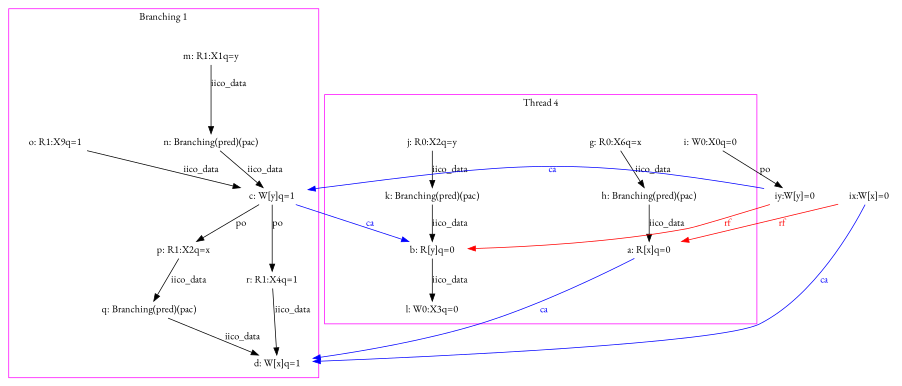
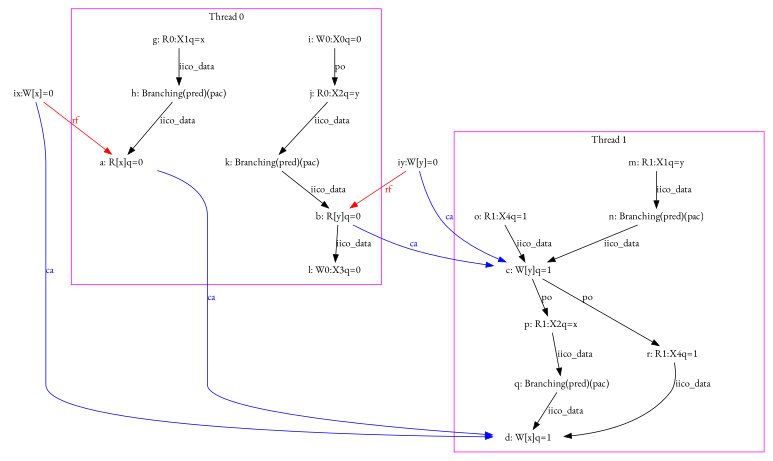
cluster "Branching 1": label "Branching 1" -> "Thread 1"
cluster "Thread 4": label "Thread 4" -> "Thread 0"
node "o: R1:X9q=1": label "o: R1:X9q=1" -> "o: R1:X4q=1"
node "g: R0:X6q=x": label "g: R0:X6q=x" -> "g: R0:X1q=x"
edge "i: W0:X0q=0" -> "iy:W[y]=0": now "i: W0:X0q=0" -> "j: R0:X2q=y"
edge "c: W[y]q=1" -> "b: R[y]q=0": reversed
